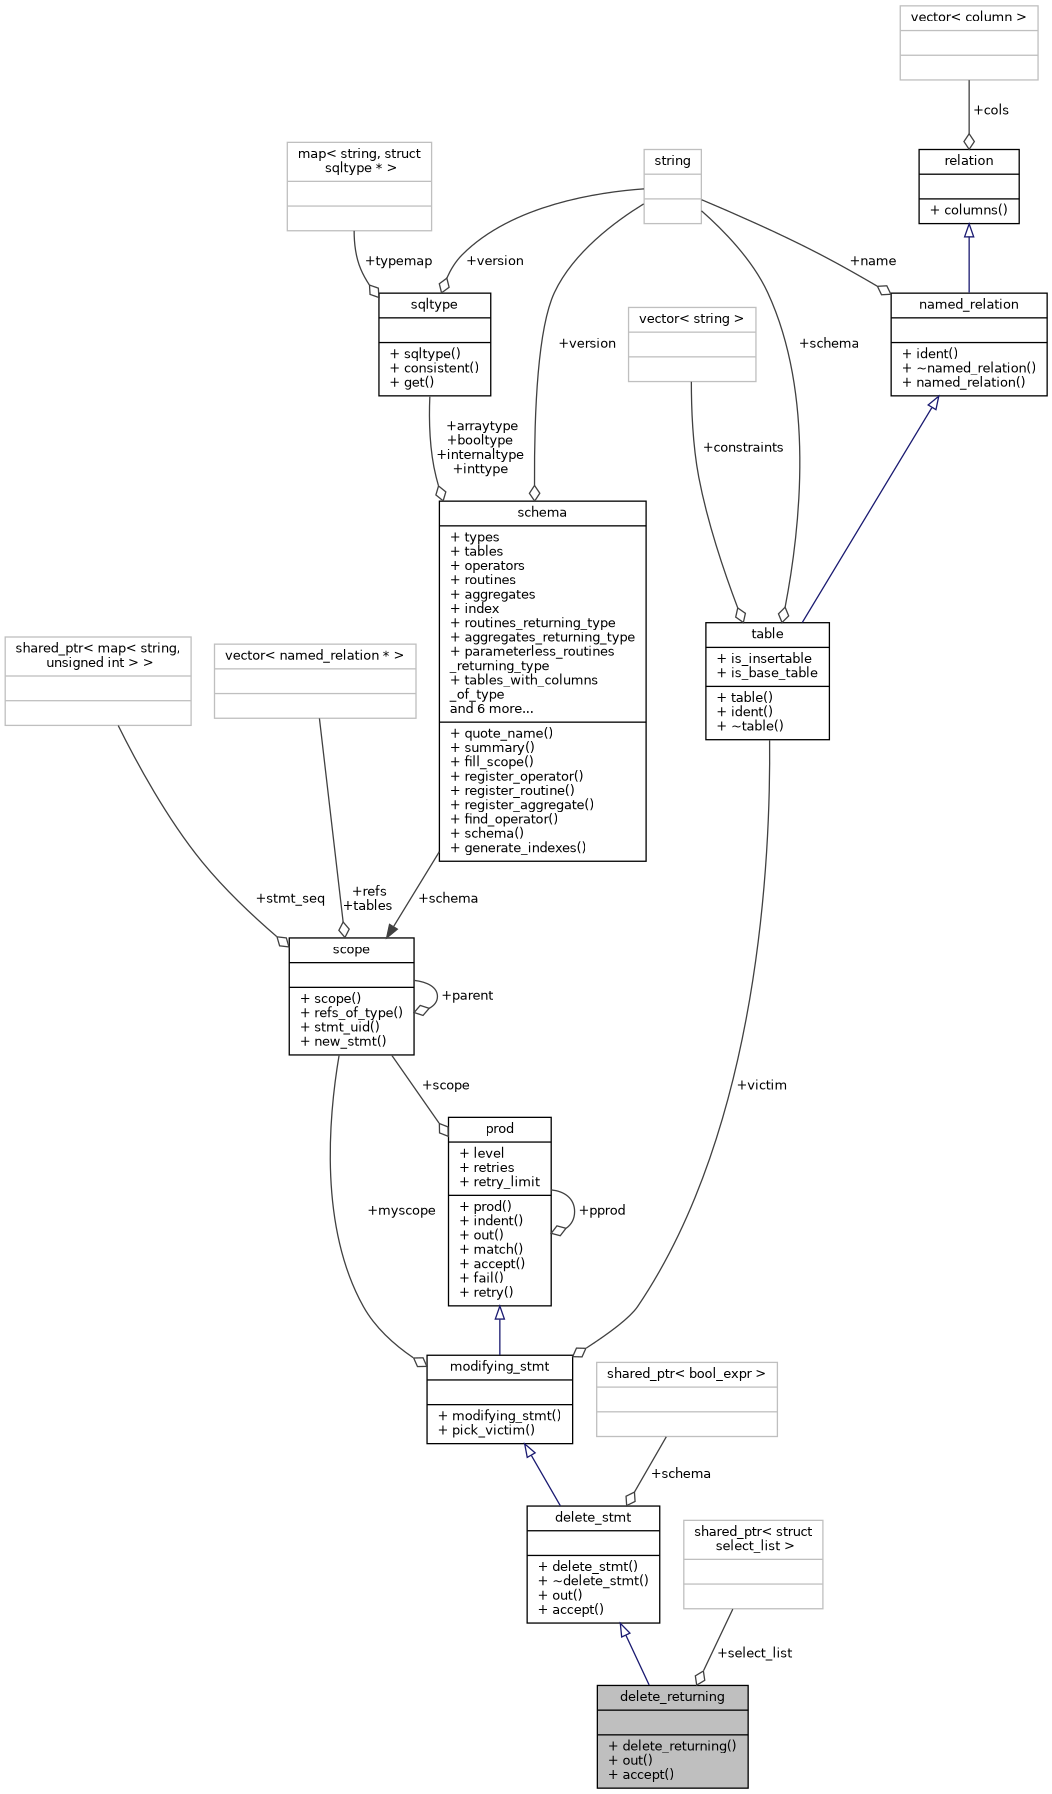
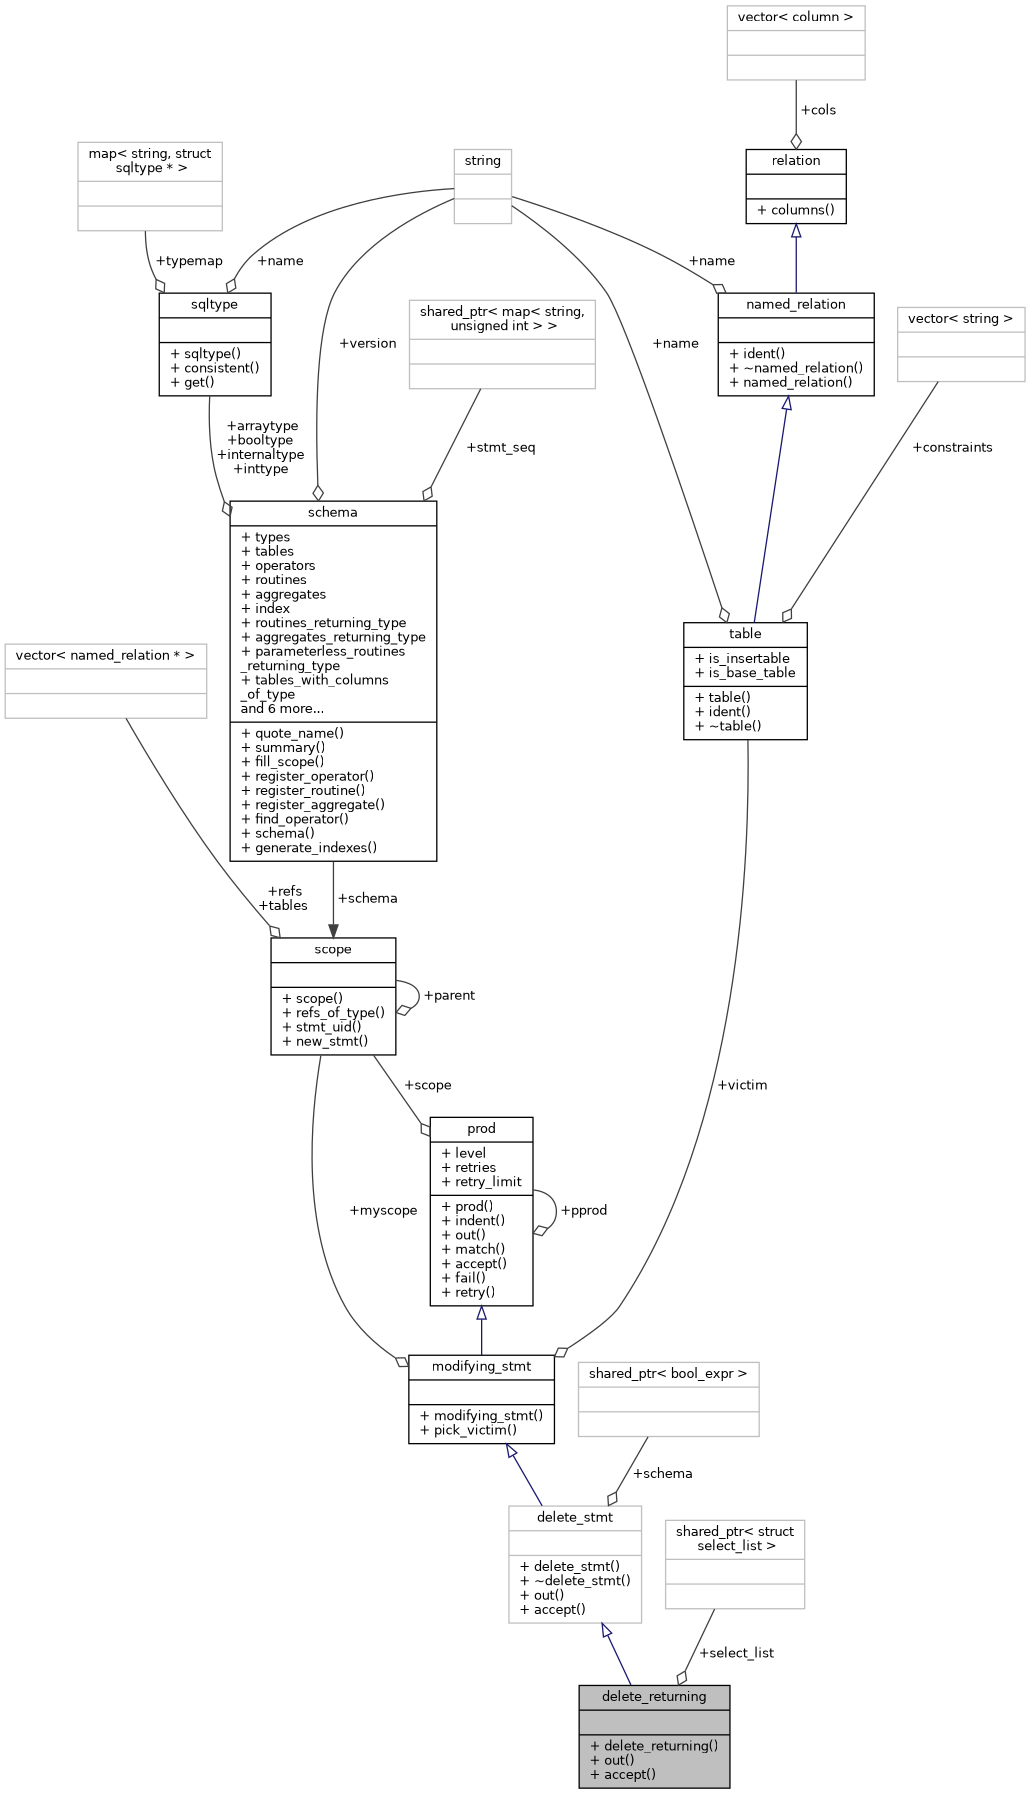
edge "string" -> "sqltype": label " +version" -> " +name"
edge "string" -> "table": label " +schema" -> " +name"
edge "shared_ptr< map< string," -> "scope": now "shared_ptr< map< string," -> "schema"
node "delete_stmt": color black -> grey75
